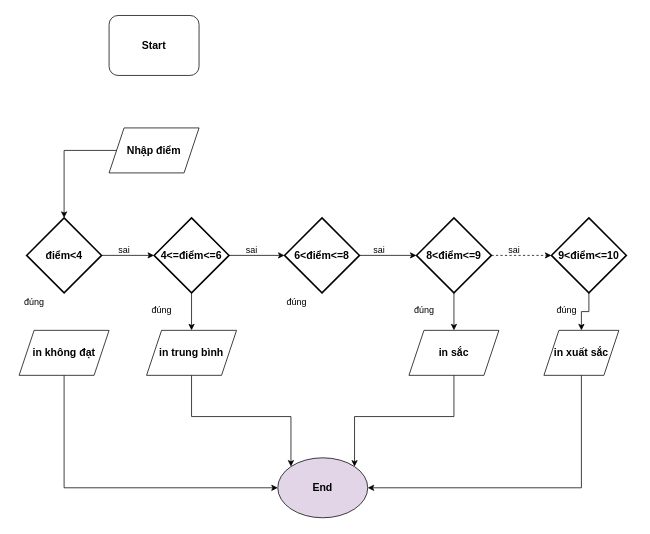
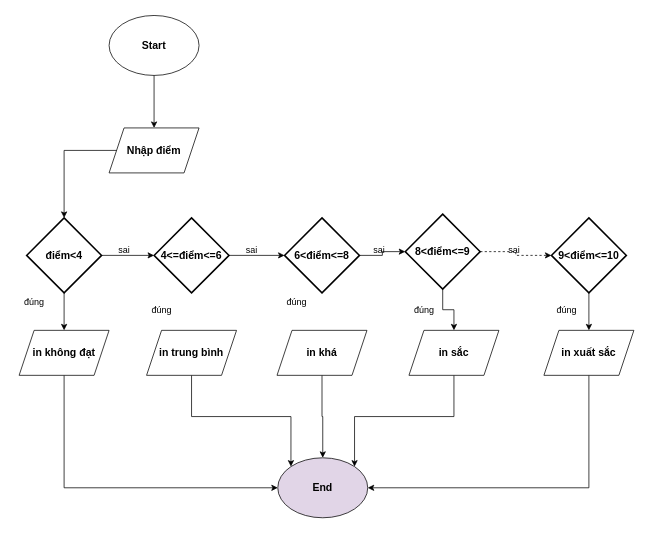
node "Start": shape rounded rectangle -> ellipse
edge "Start" -> "Nhập điểm": added
node "8<điểm<=9": moved (454, 255) -> (443, 252)
edge "4<=điểm<=6" -> "in trung bình": removed
edge "điểm<4" -> "in không đạt": added
node "in khá": added
node "in xuất sắc": size 75x45 -> 90x45
edge "in khá" -> "End": added
